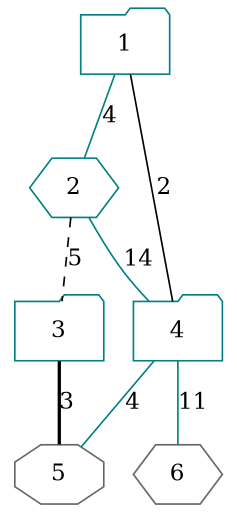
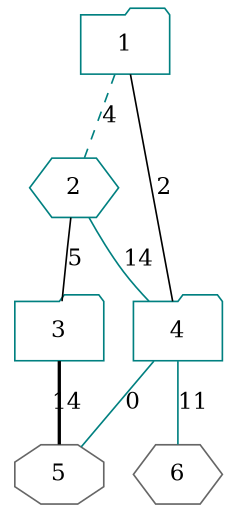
edge "1" -- "2": style solid -> dashed
edge "2" -- "3": style dashed -> solid
edge "3" -- "5": label "3" -> "14"
edge "4" -- "5": label "4" -> "0"
